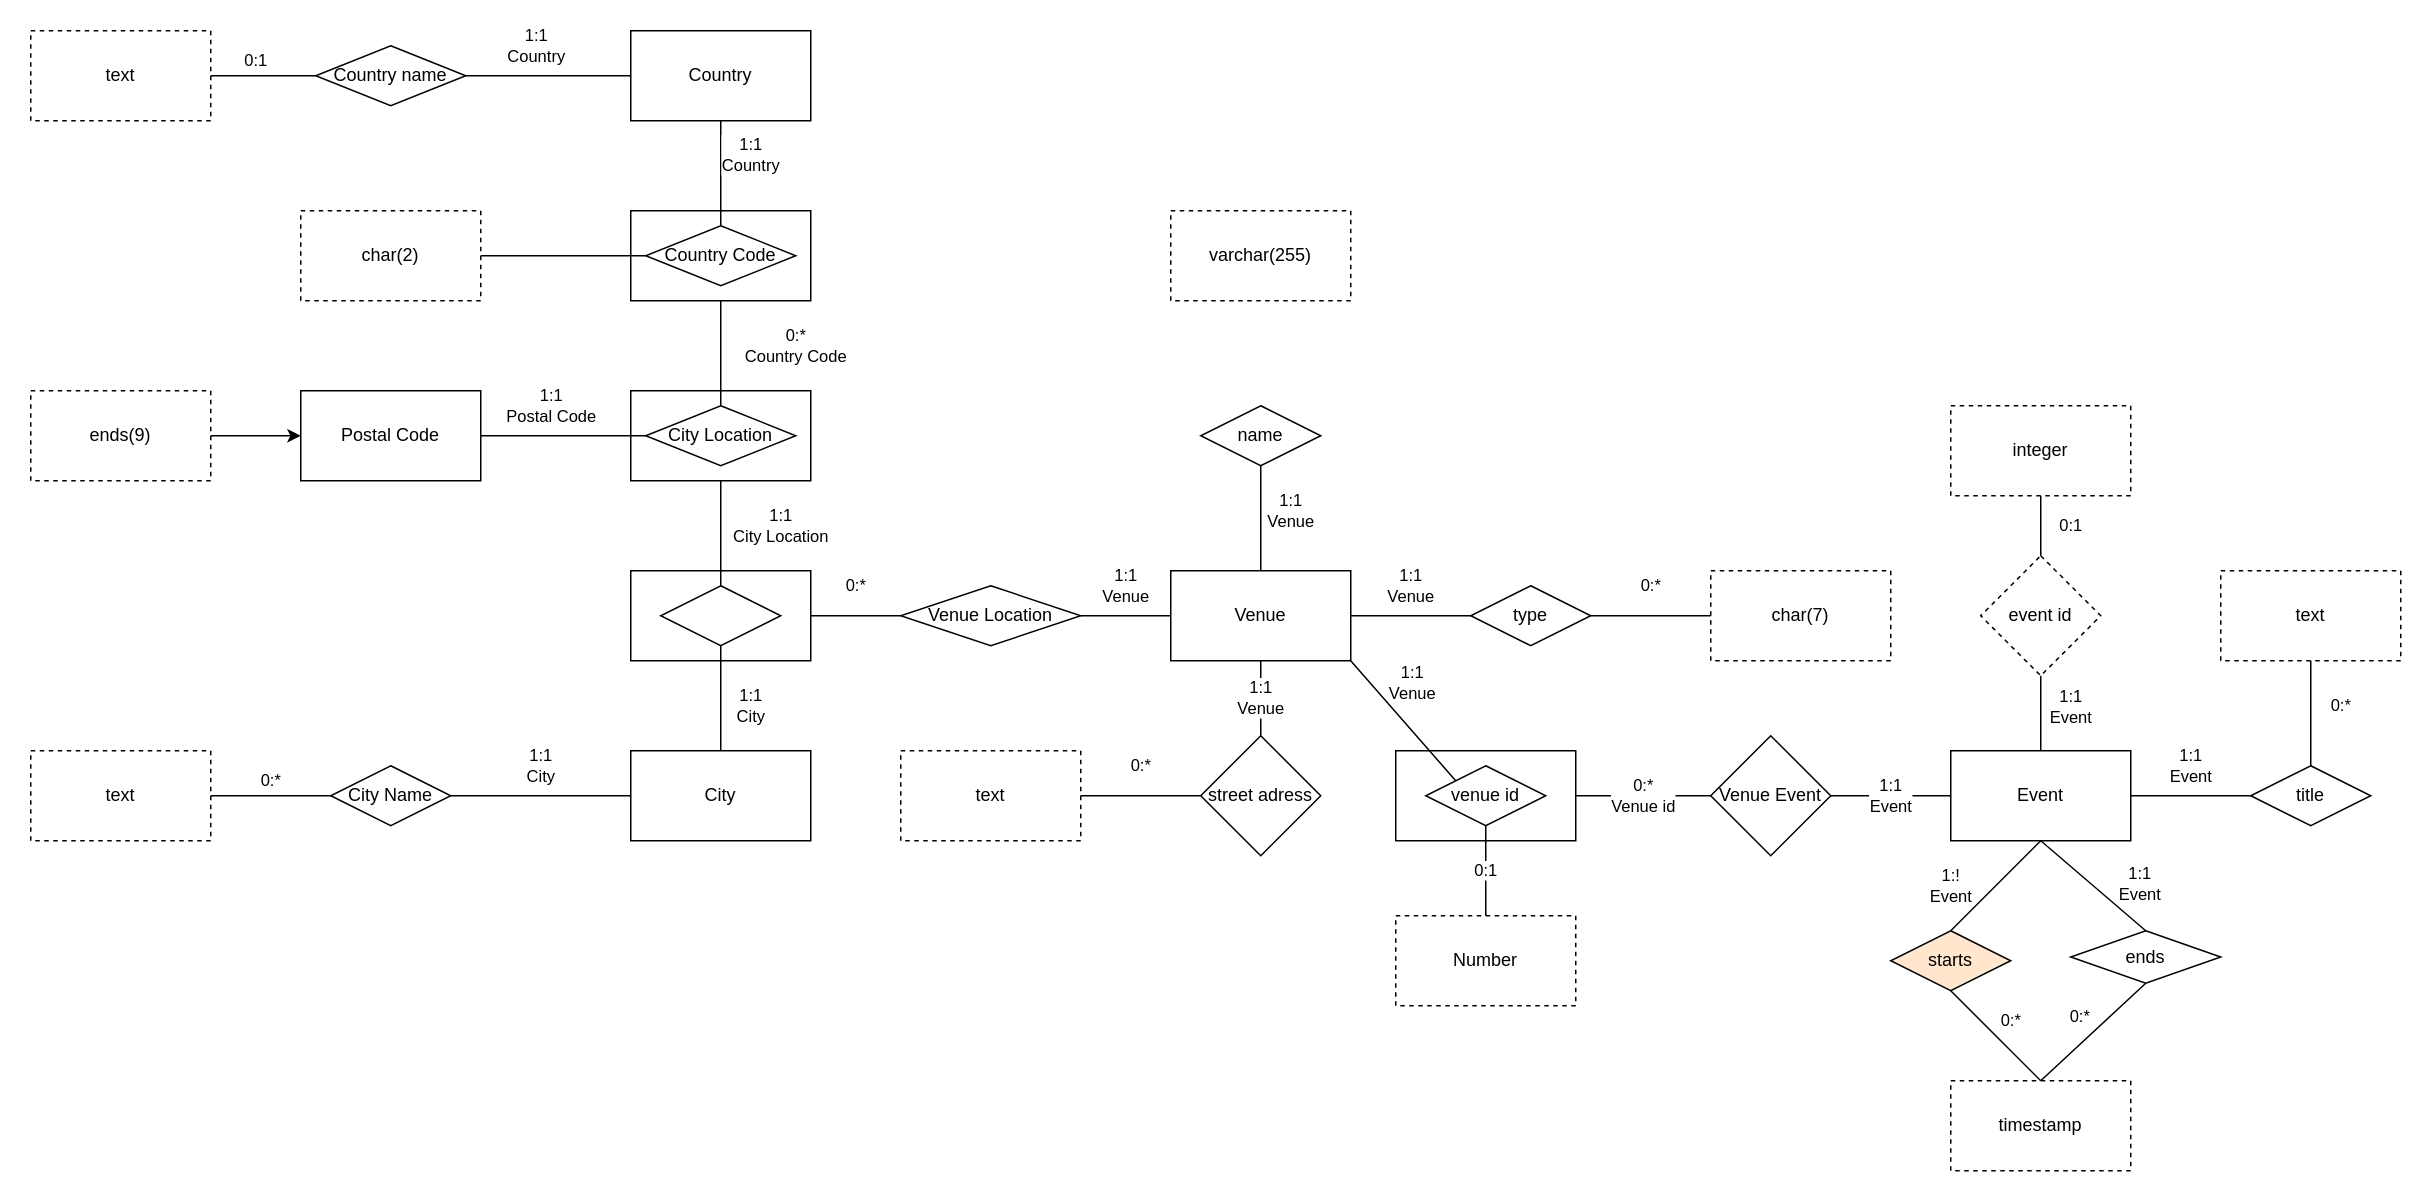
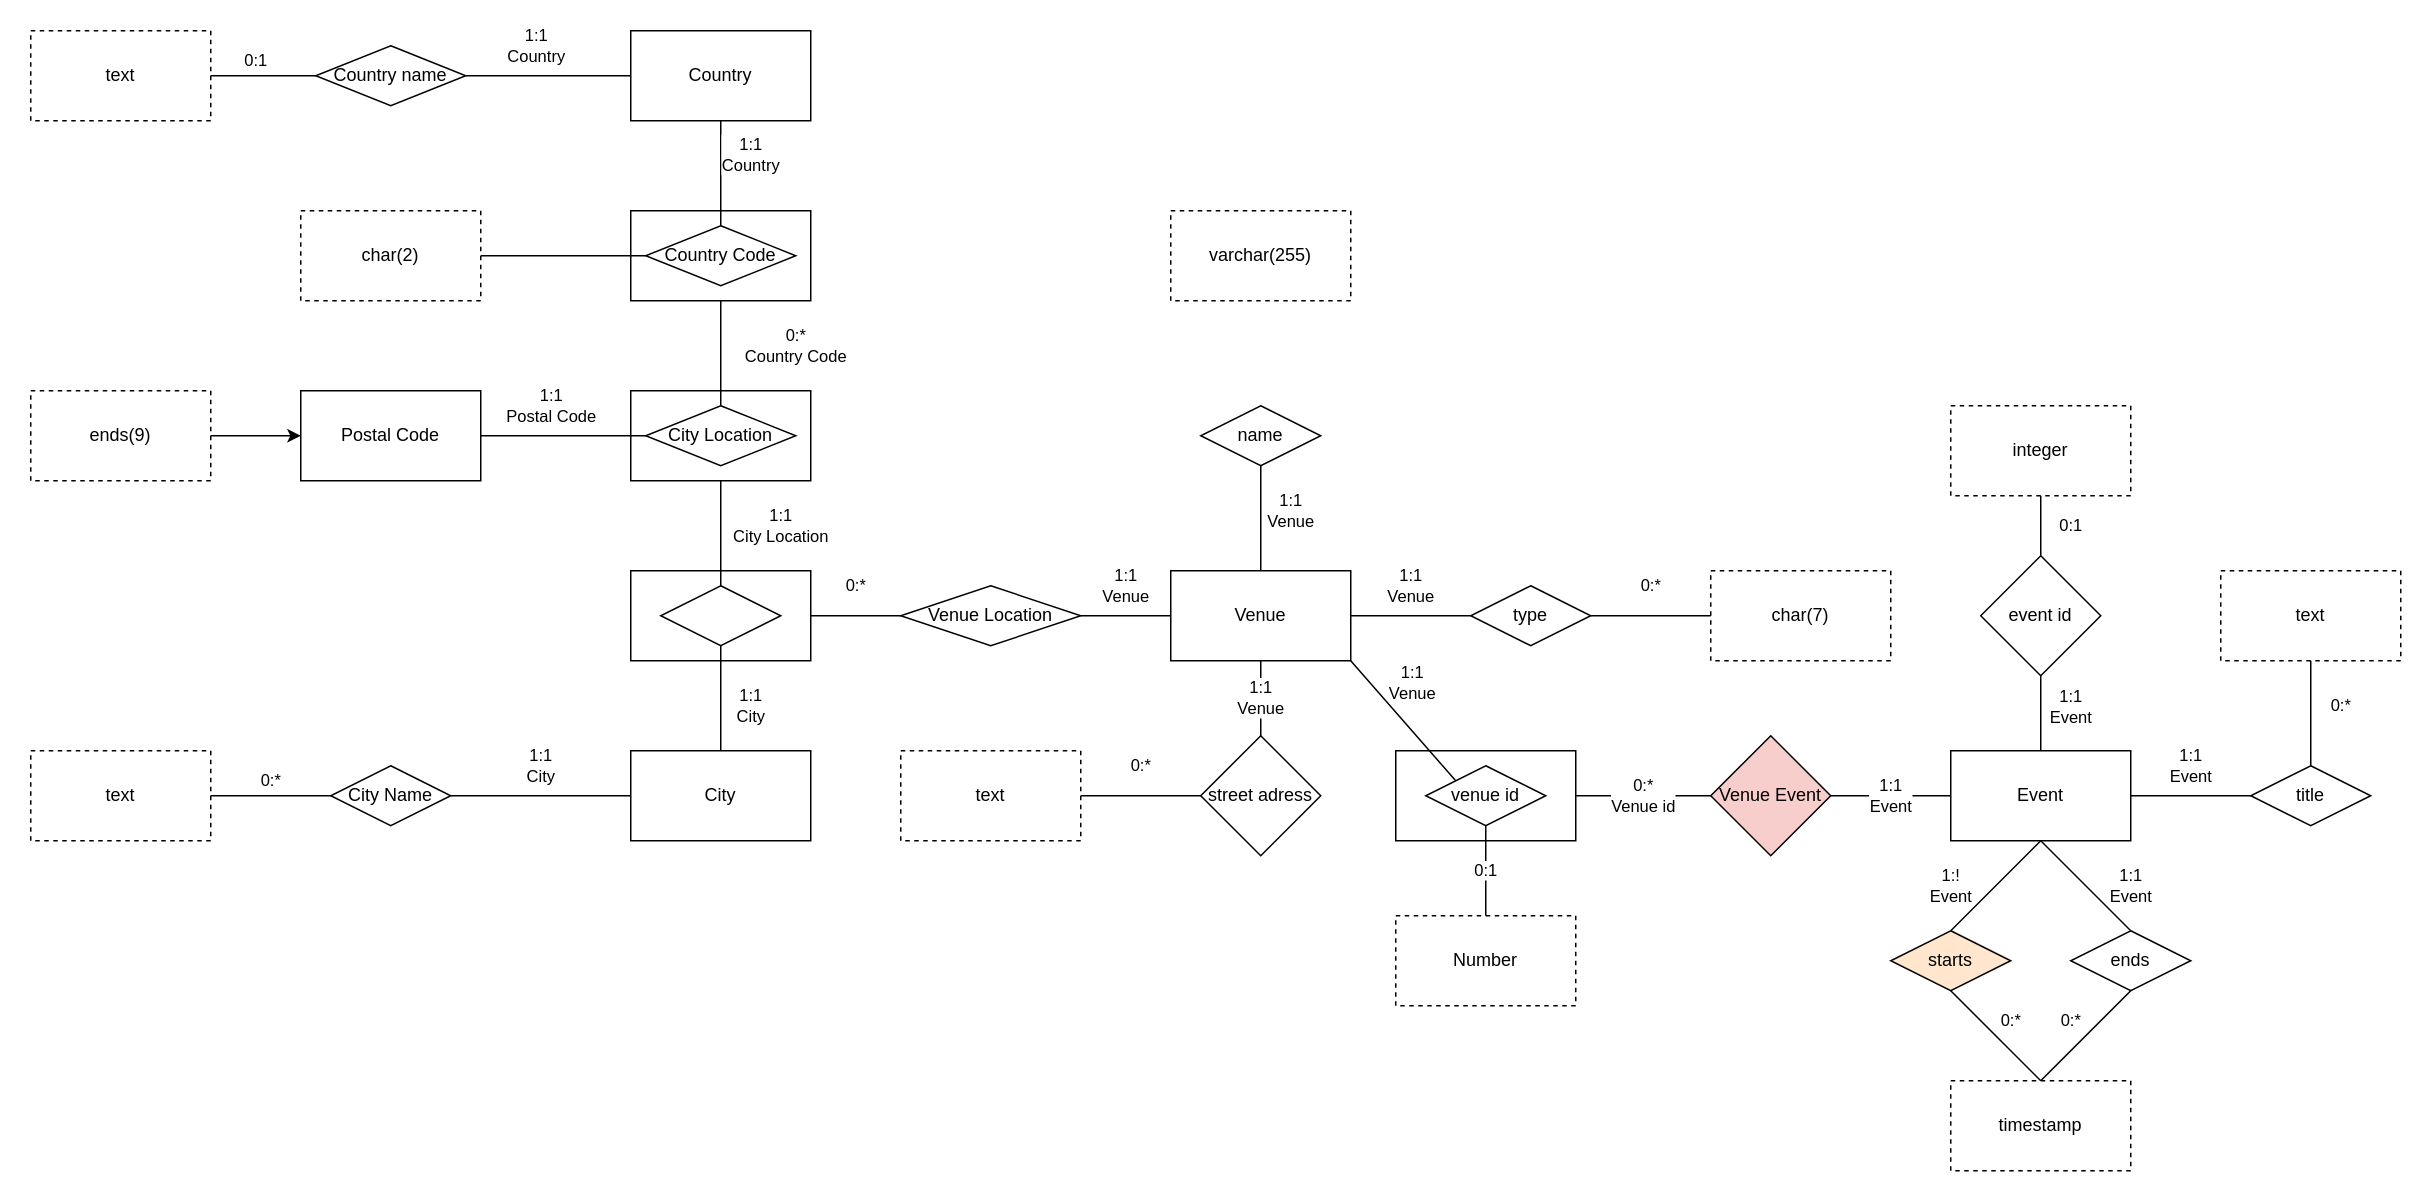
node "event id": style dashed -> solid
node "Venue Event": fillcolor #ffffff -> #f8cecc
node "ends": size 150x53 -> 120x60
